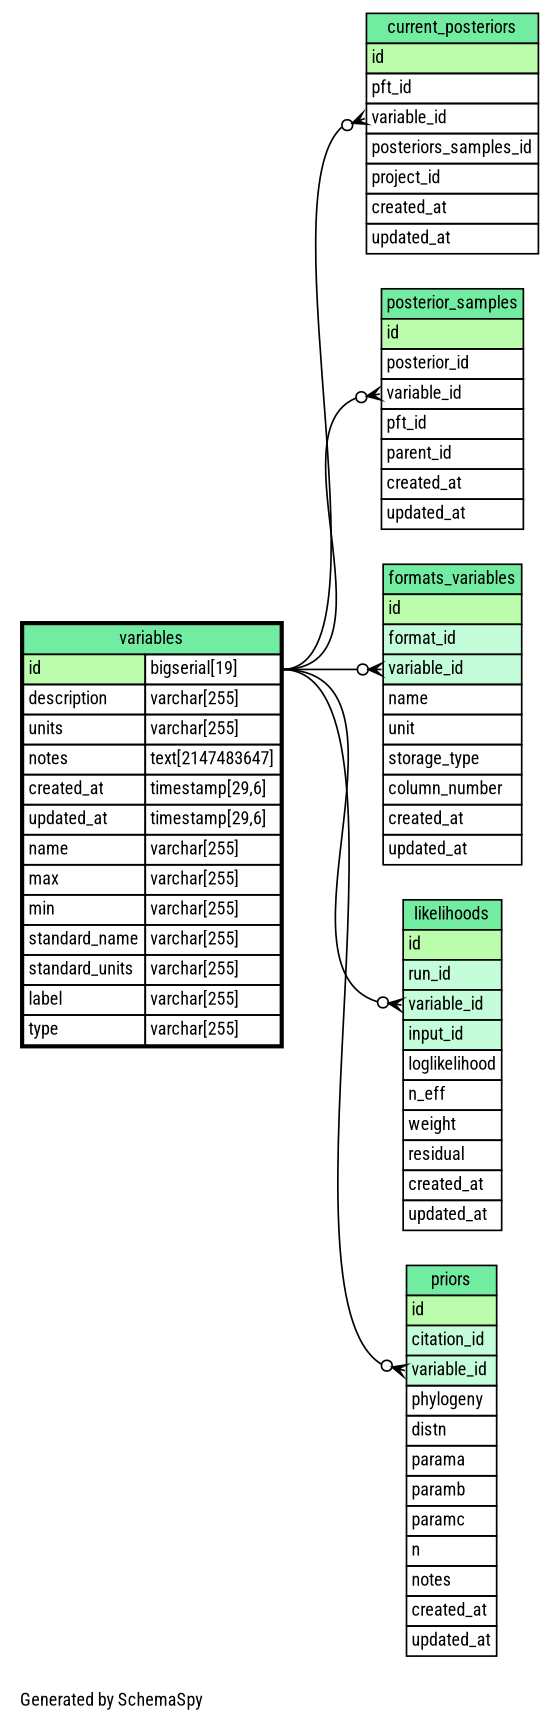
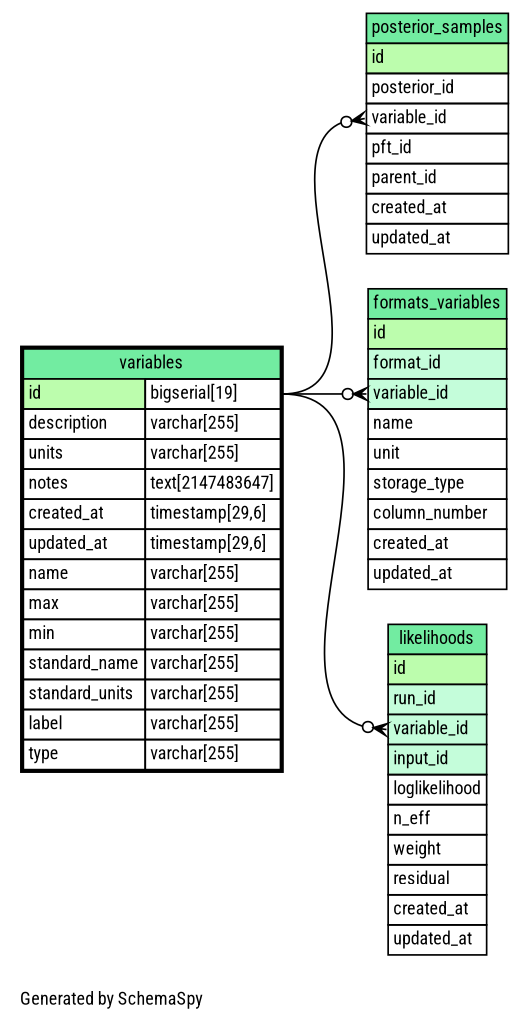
node "current_posteriors": removed
node "priors": removed
